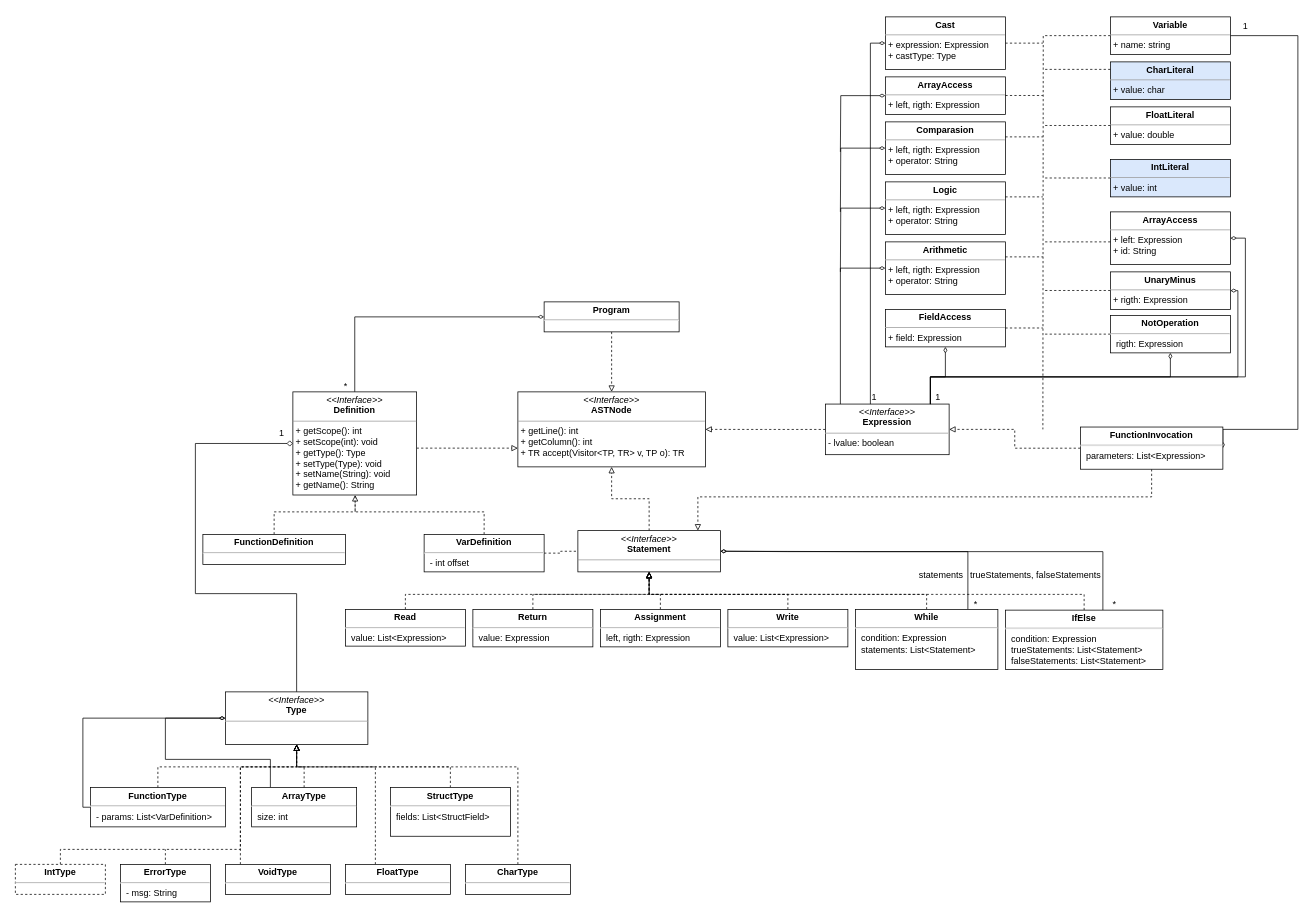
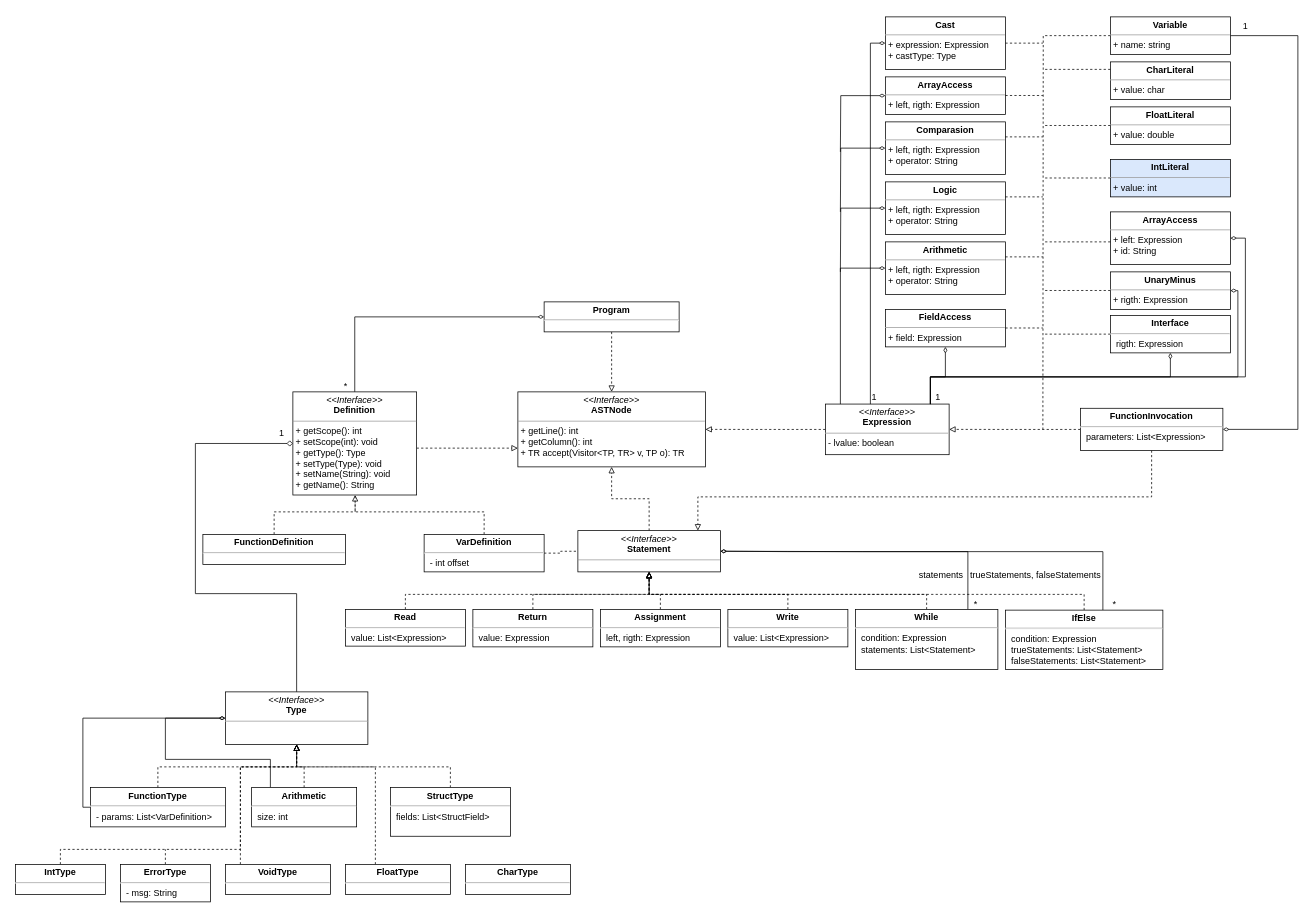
node "CharLiteral + value: char": fillcolor #dae8fc -> #ffffff
node "NotOperation rigth: Expression": label "NotOperation rigth: Expression" -> "Interface rigth: Expression"
node "FunctionInvocation parameters: List<Expression>": moved (1152, 448) -> (1152, 429)
edge "CharType" -> "<<Interface>> Type": removed
node "ArrayType size: int": label "ArrayType size: int" -> "Arithmetic size: int"
node "IntType": style dashed -> solid
